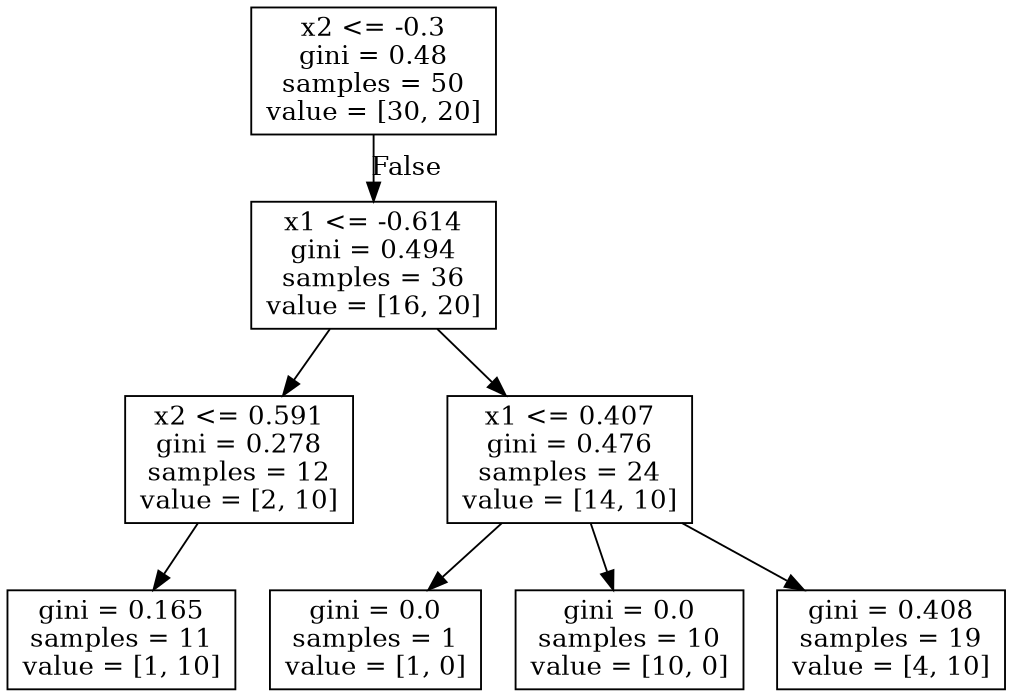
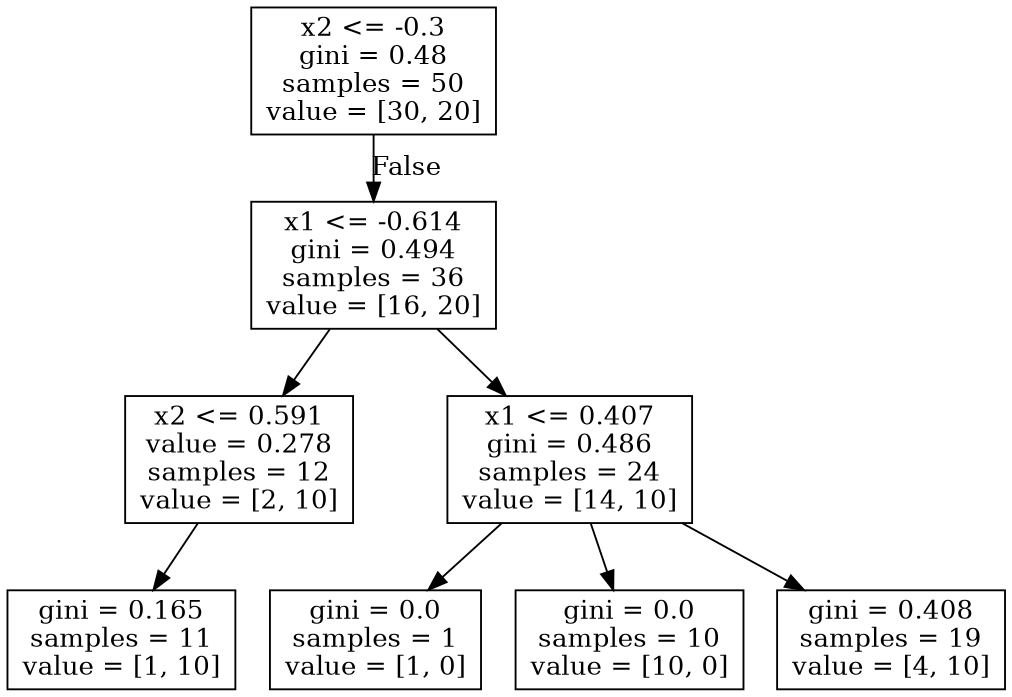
node "x2 <= 0.591 gini = 0.278 samples = 12 value = [2, 10]": label "x2 <= 0.591 gini = 0.278 samples = 12 value = [2, 10]" -> "x2 <= 0.591 value = 0.278 samples = 12 value = [2, 10]"
node "x1 <= 0.407 gini = 0.476 samples = 24 value = [14, 10]": label "x1 <= 0.407 gini = 0.476 samples = 24 value = [14, 10]" -> "x1 <= 0.407 gini = 0.486 samples = 24 value = [14, 10]"
